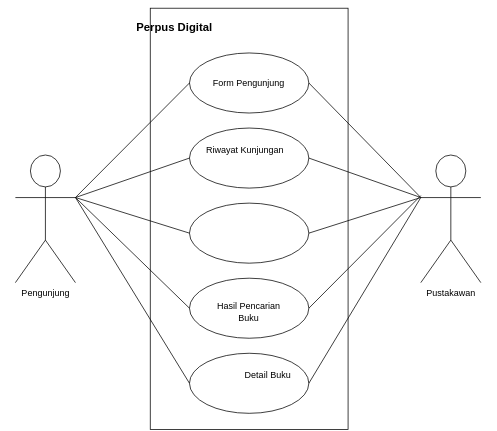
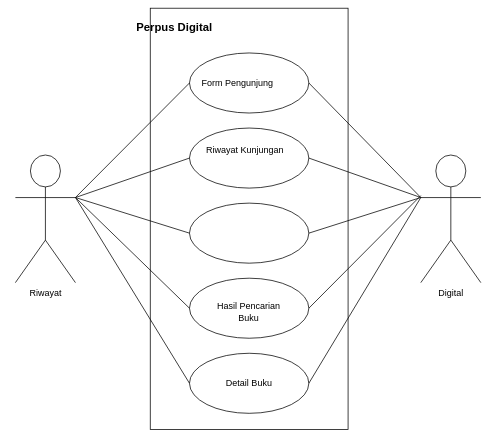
node "Form Pengunjung": moved (249, 83) -> (238, 83)
node "Pengunjung": label "Pengunjung" -> "Riwayat"
node "Pustakawan": label "Pustakawan" -> "Digital"
node "Detail Buku": moved (268, 375) -> (249, 383)
